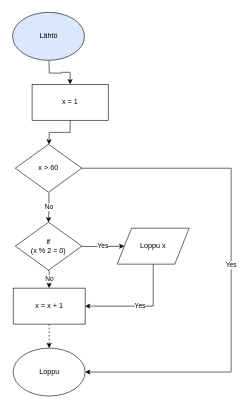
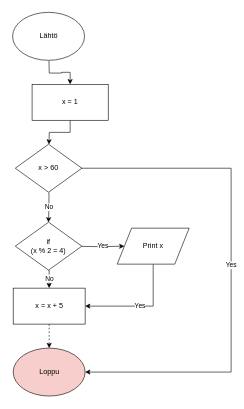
node "Lähtö": fillcolor #dae8fc -> #ffffff
node "if (x % 2 = 0)": label "if (x % 2 = 0)" -> "if (x % 2 = 4)"
node "Loppu x": label "Loppu x" -> "Print x"
node "x = x + 1": label "x = x + 1" -> "x = x + 5"
node "Loppu": fillcolor #ffffff -> #f8cecc
